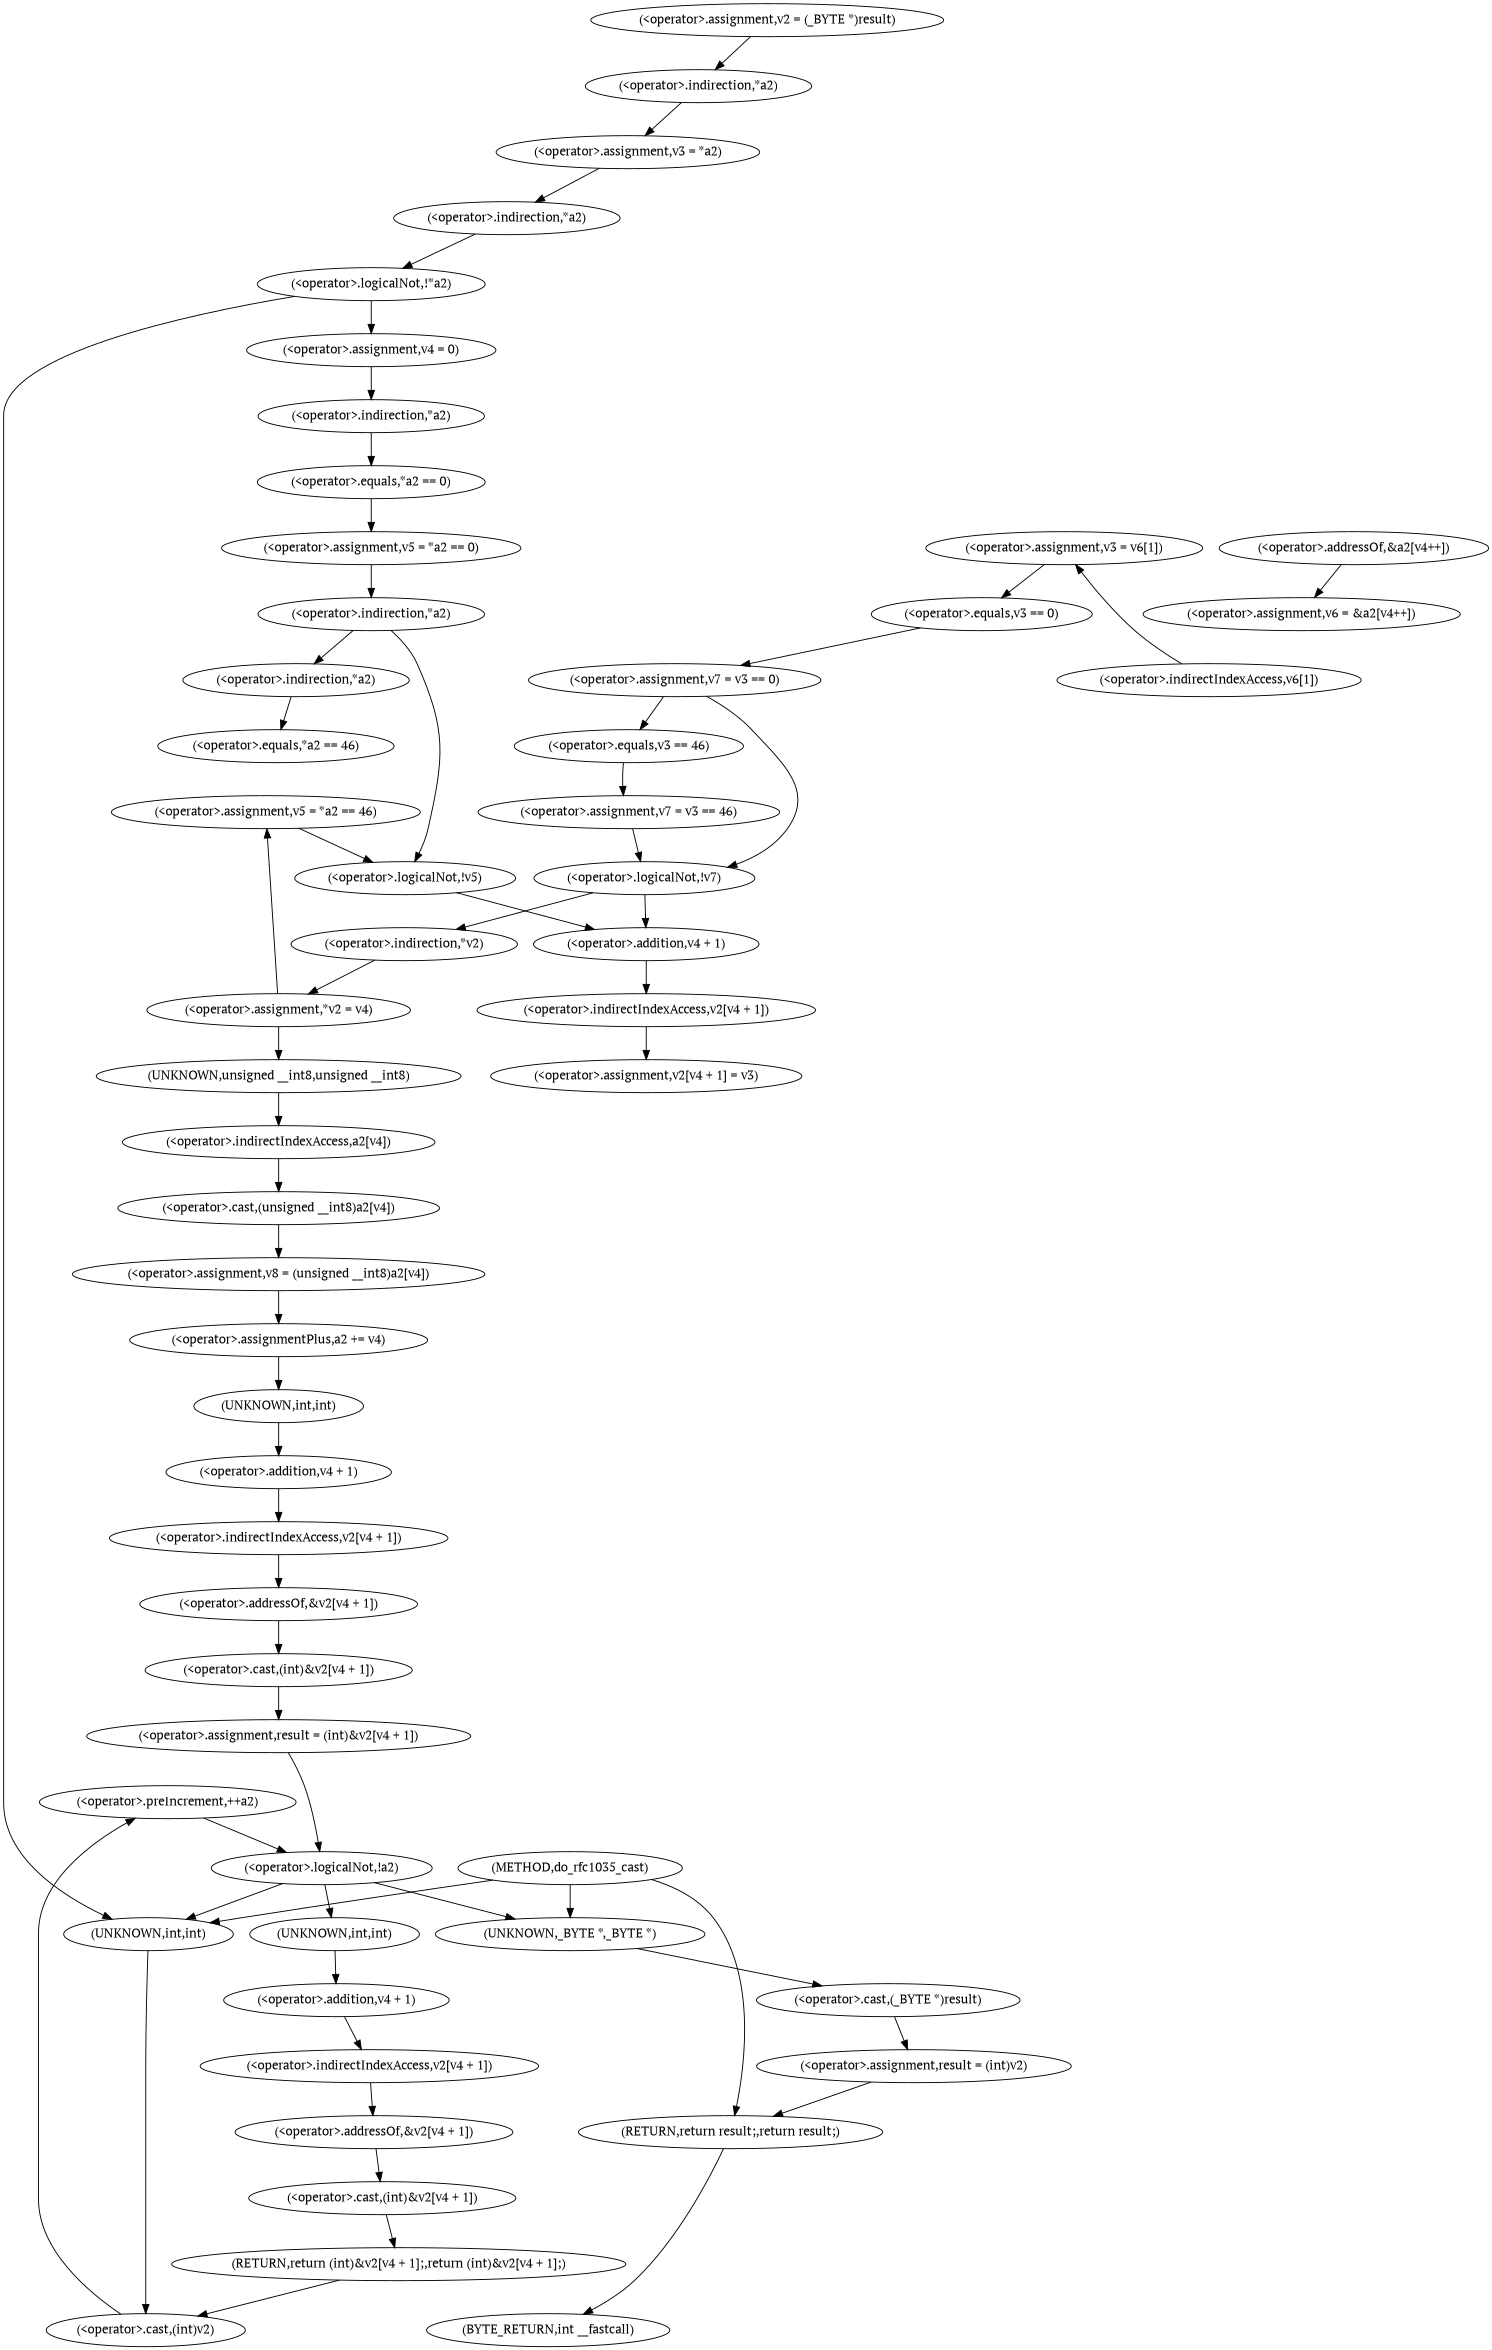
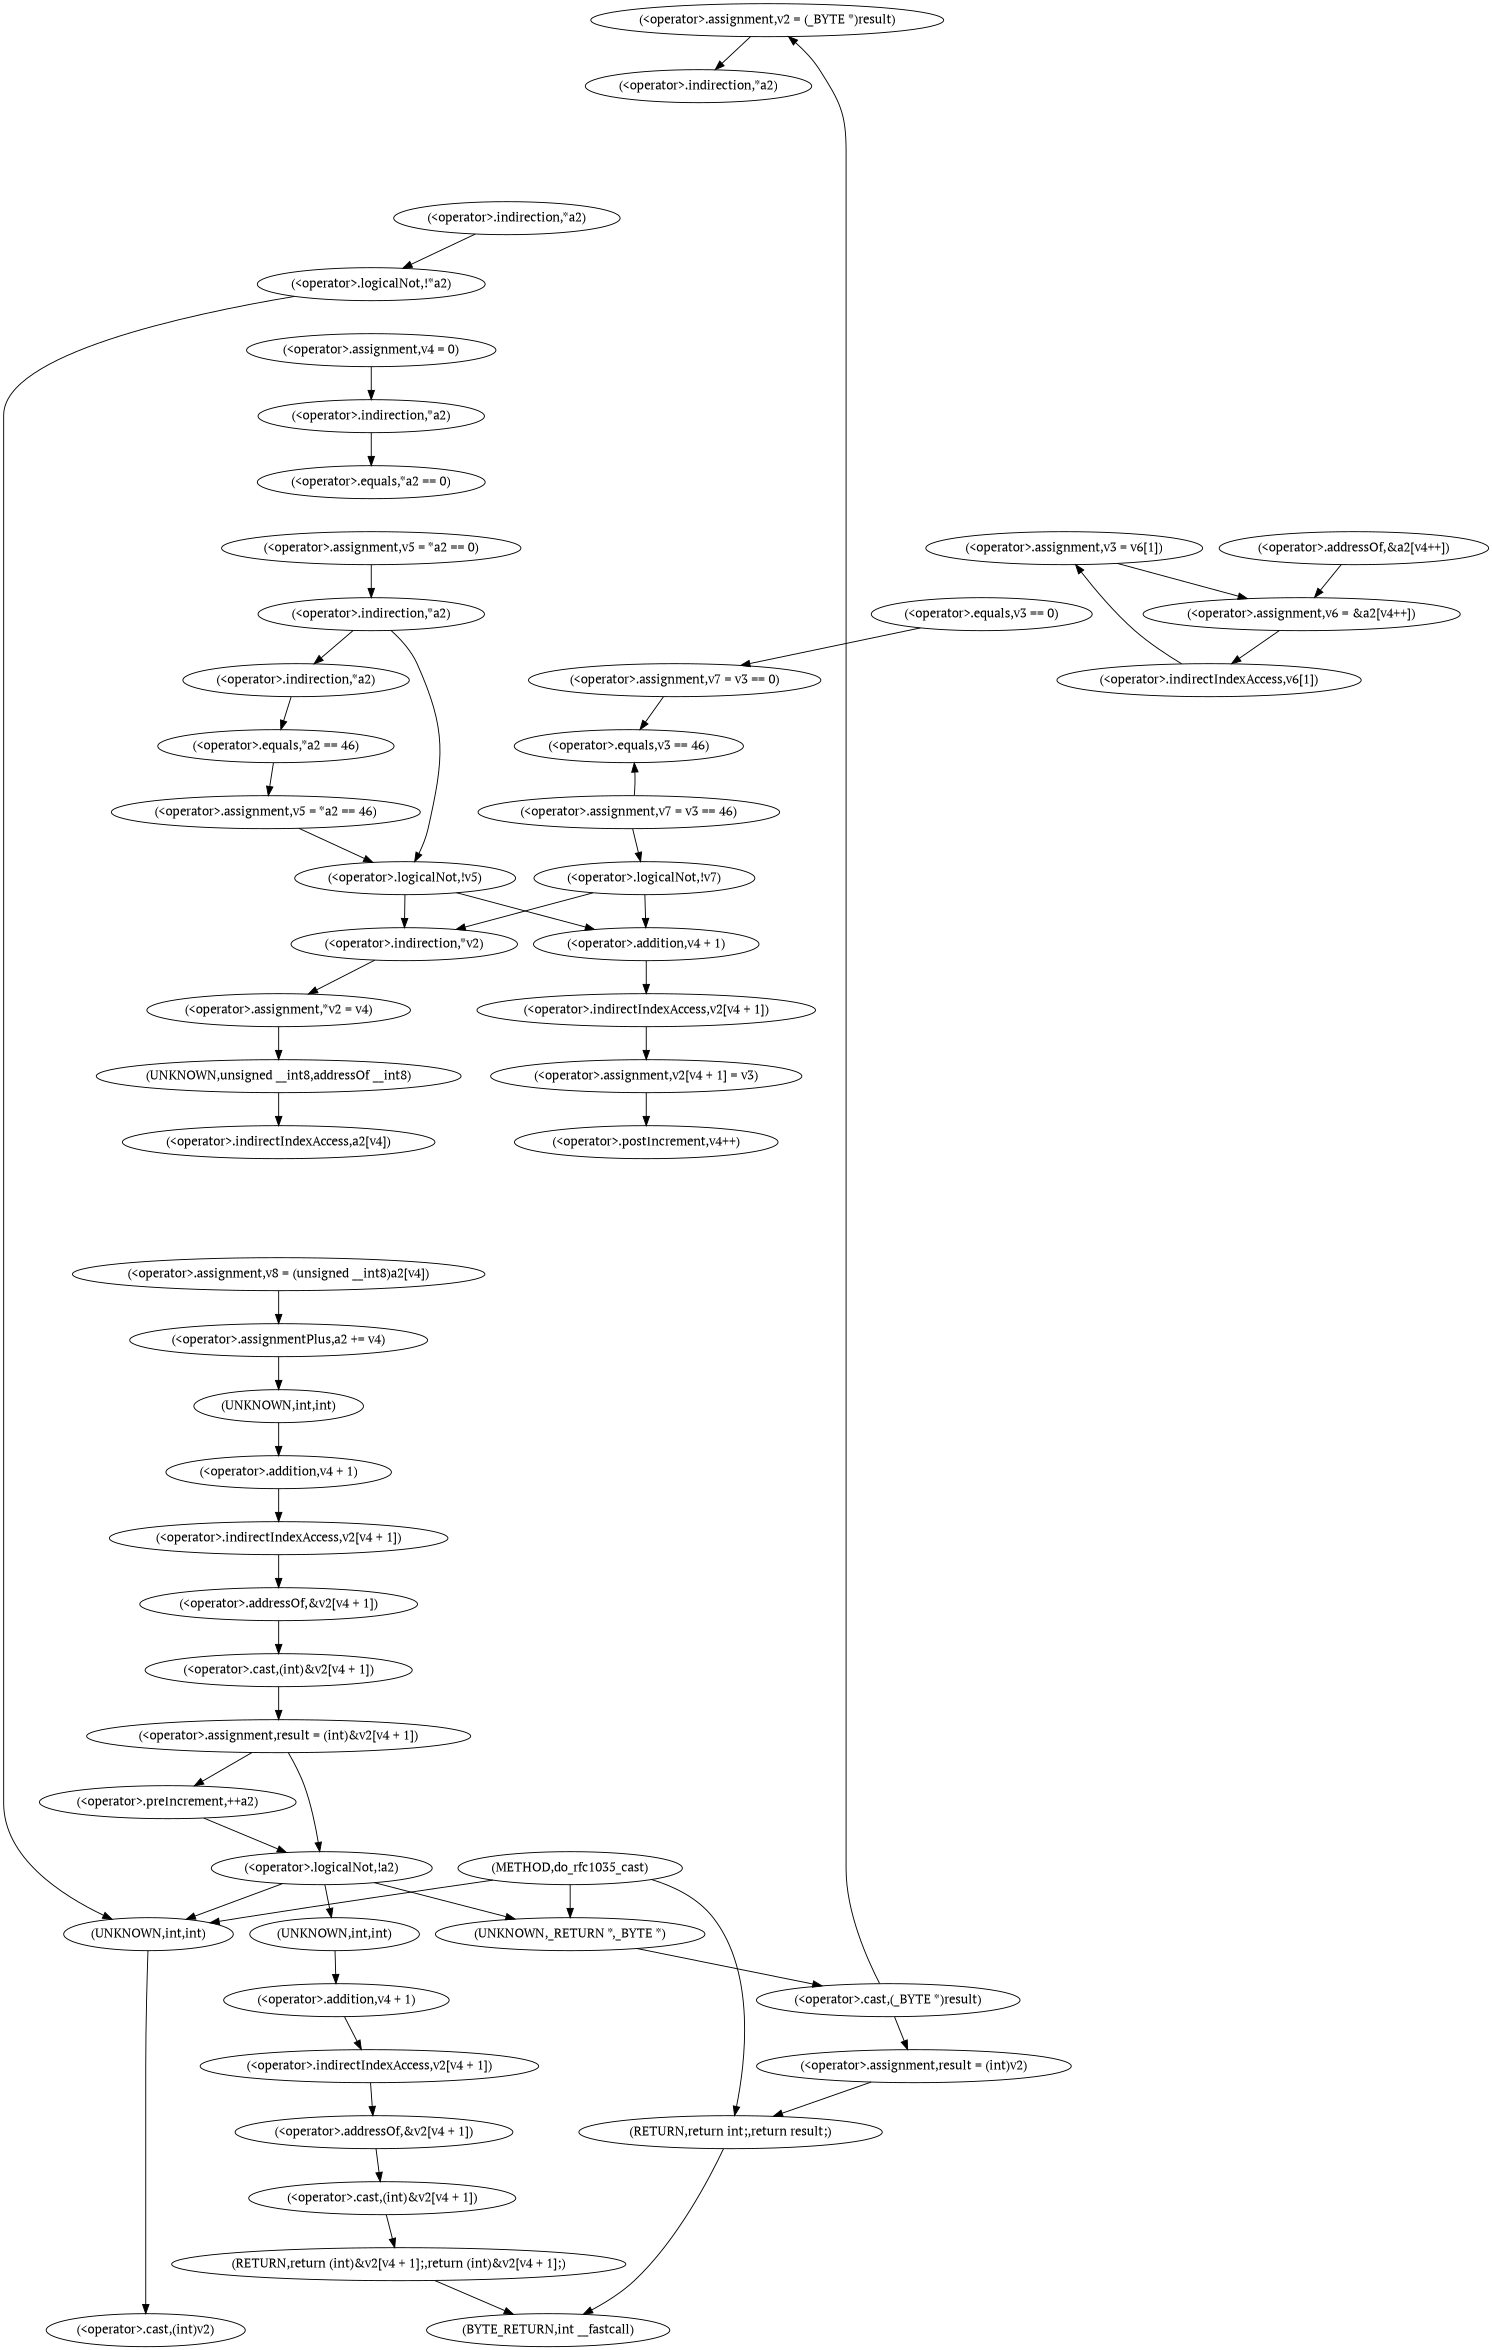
node "(<operator>.assignment,v3 = *a2)": removed
edge "(<operator>.logicalNot,!*a2)" -> "(<operator>.assignment,v4 = 0)": removed
edge "(<operator>.equals,*a2 == 0)" -> "(<operator>.assignment,v5 = *a2 == 0)": removed
edge "(<operator>.assignment,v3 = v6[1])" -> "(<operator>.equals,v3 == 0)": now "(<operator>.assignment,v3 = v6[1])" -> "(<operator>.assignment,v6 = &a2[v4++])"
edge "(<operator>.assignment,v6 = &a2[v4++])" -> "(<operator>.indirectIndexAccess,v6[1])": added
edge "(<operator>.equals,v3 == 46)" -> "(<operator>.assignment,v7 = v3 == 46)": reversed
edge "(<operator>.assignment,v7 = v3 == 0)" -> "(<operator>.logicalNot,!v7)": removed
edge "(<operator>.logicalNot,!v5)" -> "(<operator>.indirection,*v2)": added
edge "(<operator>.assignment,*v2 = v4)" -> "(<operator>.assignment,v5 = *a2 == 46)": now "(<operator>.equals,*a2 == 46)" -> "(<operator>.assignment,v5 = *a2 == 46)"
edge "(<operator>.cast,(_BYTE *)result)" -> "(<operator>.assignment,v2 = (_BYTE *)result)": added
node "(UNKNOWN,unsigned __int8,unsigned __int8)": label "(UNKNOWN,unsigned __int8,unsigned __int8)" -> "(UNKNOWN,unsigned __int8,addressOf __int8)"
node "(<operator>.postIncrement,v4++)": added
node "(<operator>.cast,(unsigned __int8)a2[v4])": removed
node "(UNKNOWN,_BYTE *,_BYTE *)": label "(UNKNOWN,_BYTE *,_BYTE *)" -> "(UNKNOWN,_RETURN *,_BYTE *)"
edge "(<operator>.cast,(int)v2)" -> "(<operator>.preIncrement,++a2)": now "(<operator>.assignment,result = (int)&v2[v4 + 1])" -> "(<operator>.preIncrement,++a2)"
node "(RETURN,return result;,return result;)": label "(RETURN,return result;,return result;)" -> "(RETURN,return int;,return result;)"
edge "(RETURN,return (int)&v2[v4 + 1];,return (int)&v2[v4 + 1];)" -> "(<operator>.cast,(int)v2)": now "(RETURN,return (int)&v2[v4 + 1];,return (int)&v2[v4 + 1];)" -> "(BYTE_RETURN,int __fastcall)"
